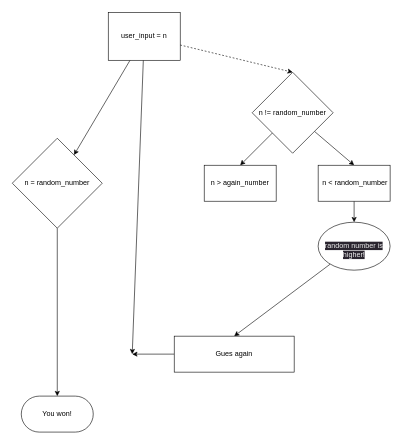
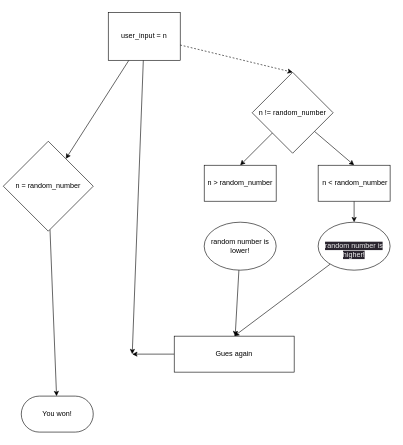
node "n = random_number": moved (57, 183) -> (48, 186)
node "n > again_number": label "n > again_number" -> "n > random_number"
node "random number is lower!": added
edge "random number is lower!" -> "Gues again": added
